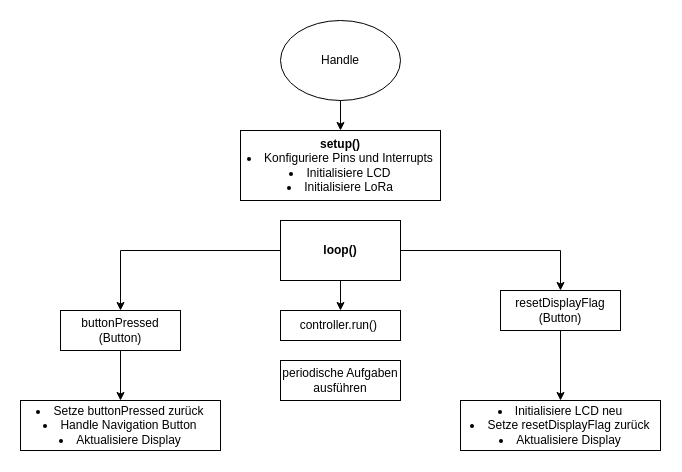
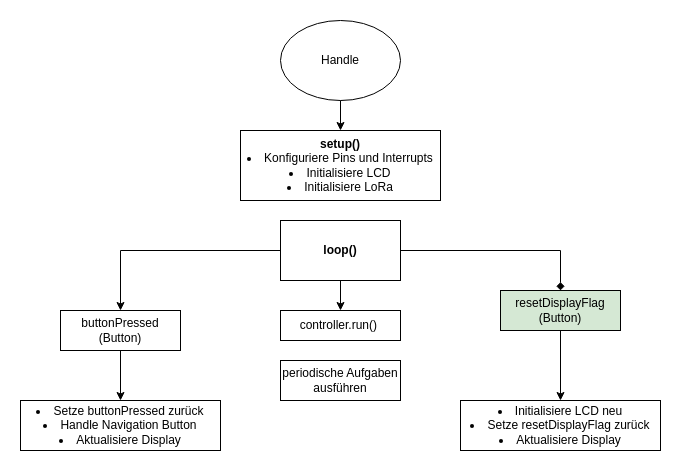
edge "loop()" -> "resetDisplayFlag (Button)": arrowhead classic -> diamond
node "resetDisplayFlag (Button)": fillcolor #ffffff -> #d5e8d4
